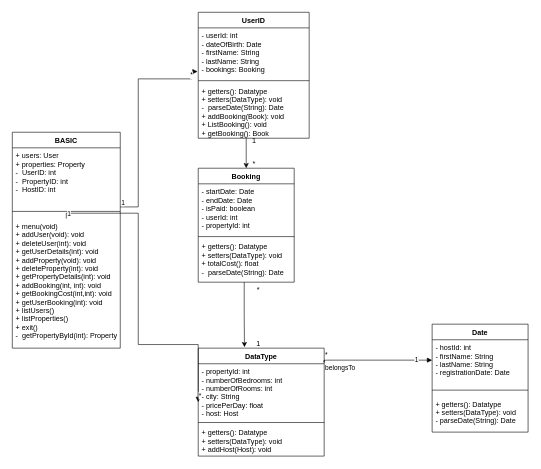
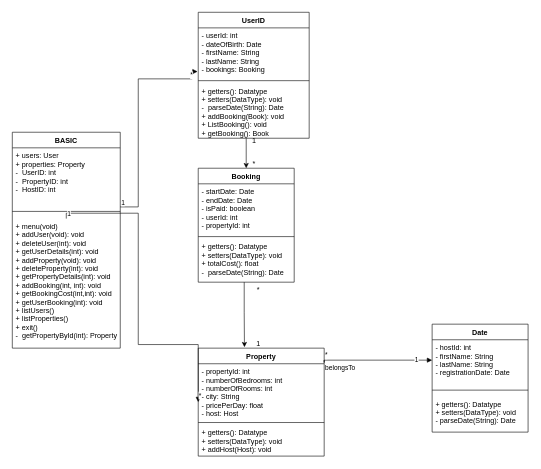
node "DataType": label "DataType" -> "Property"
